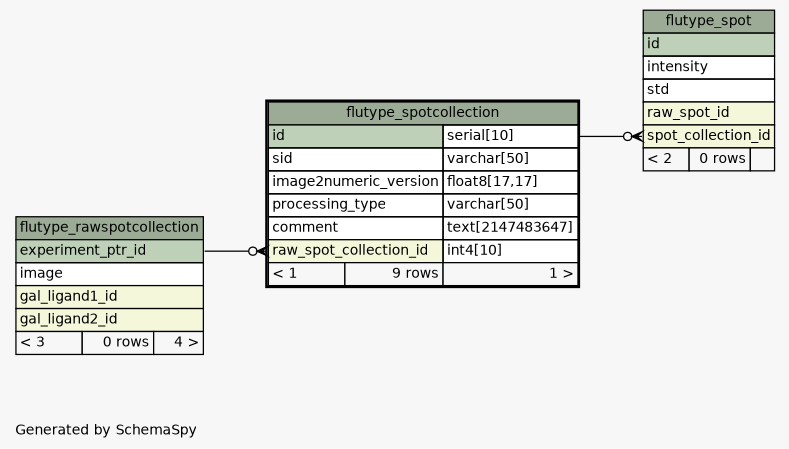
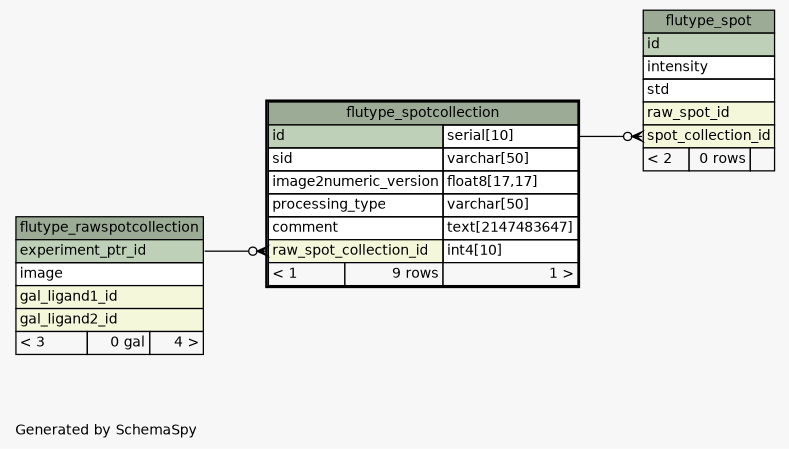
node "flutype_rawspotcollection": text "0 rows" -> "0 gal"
